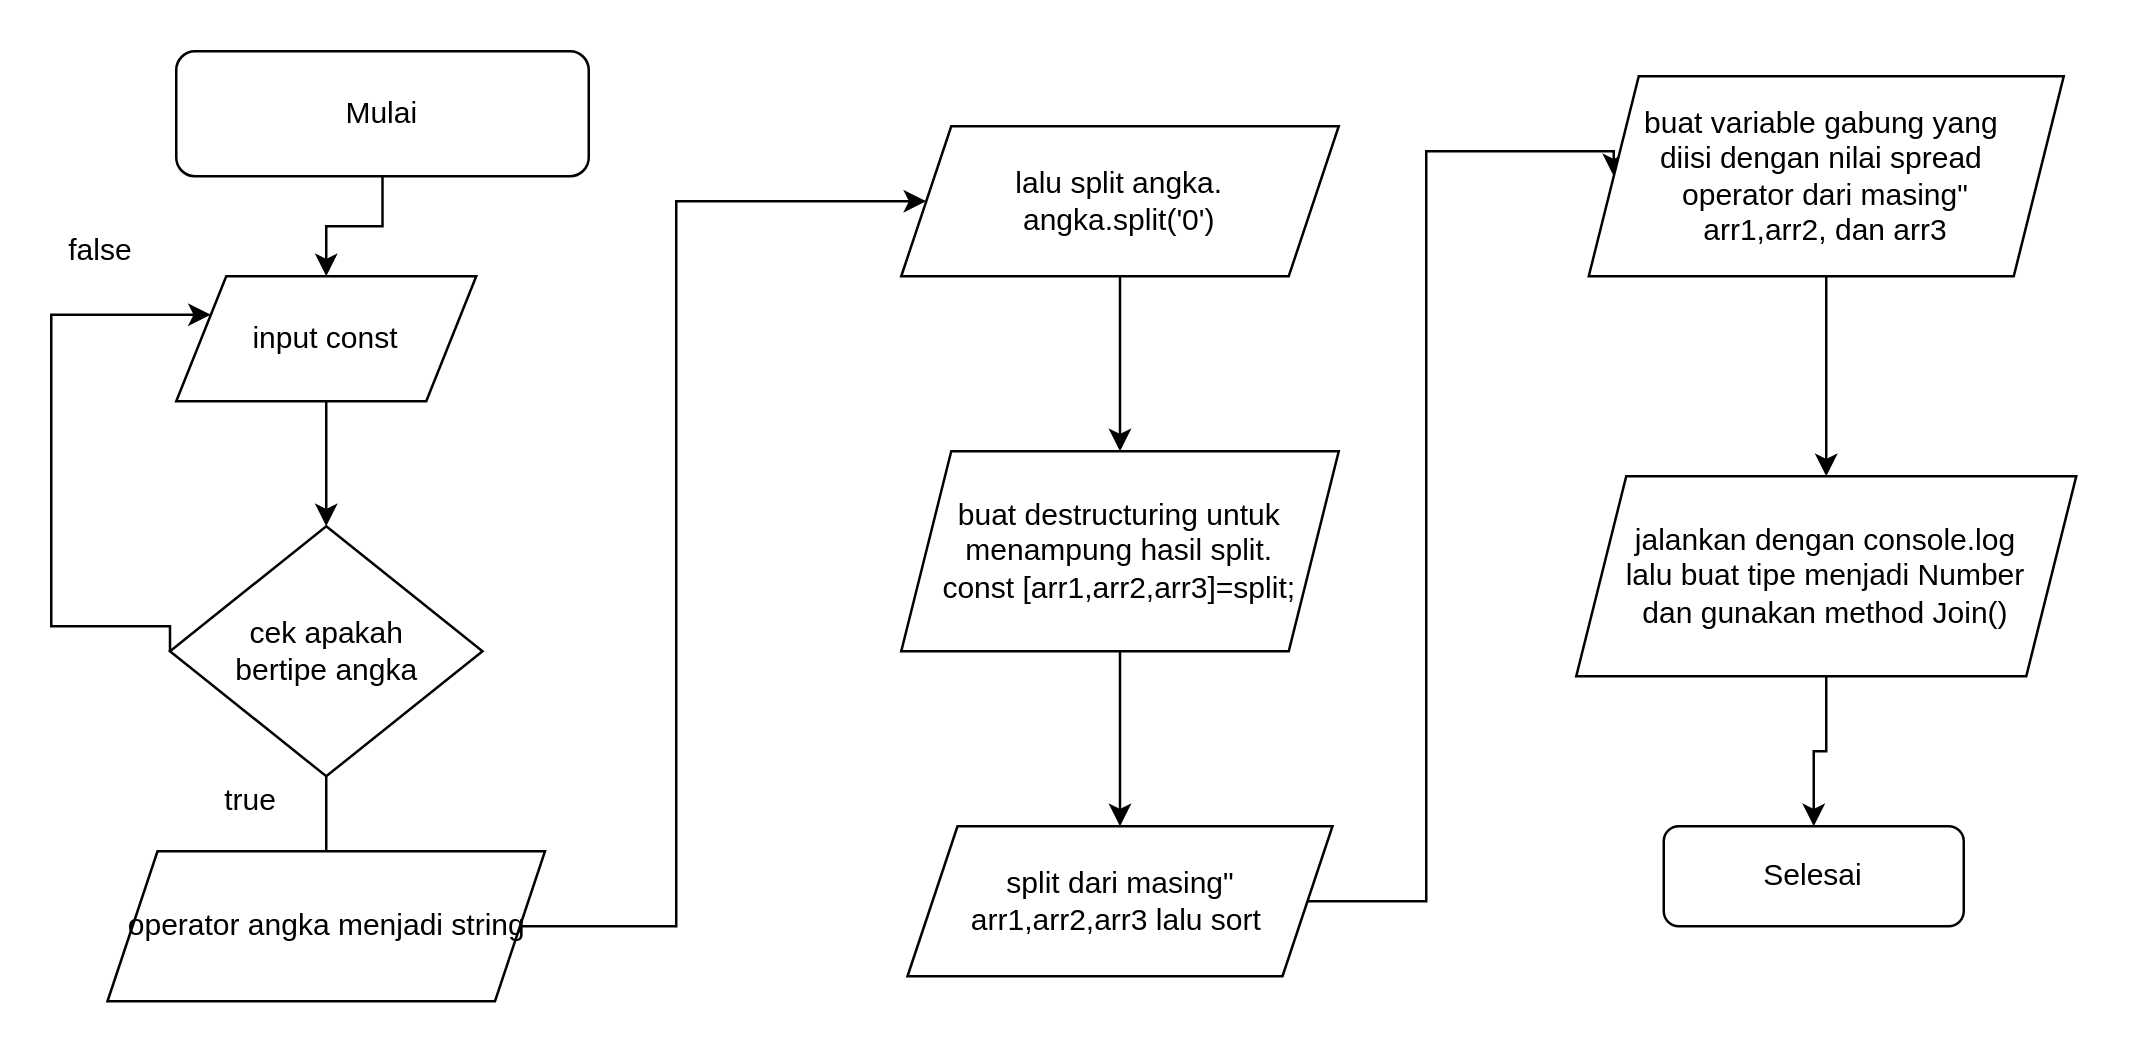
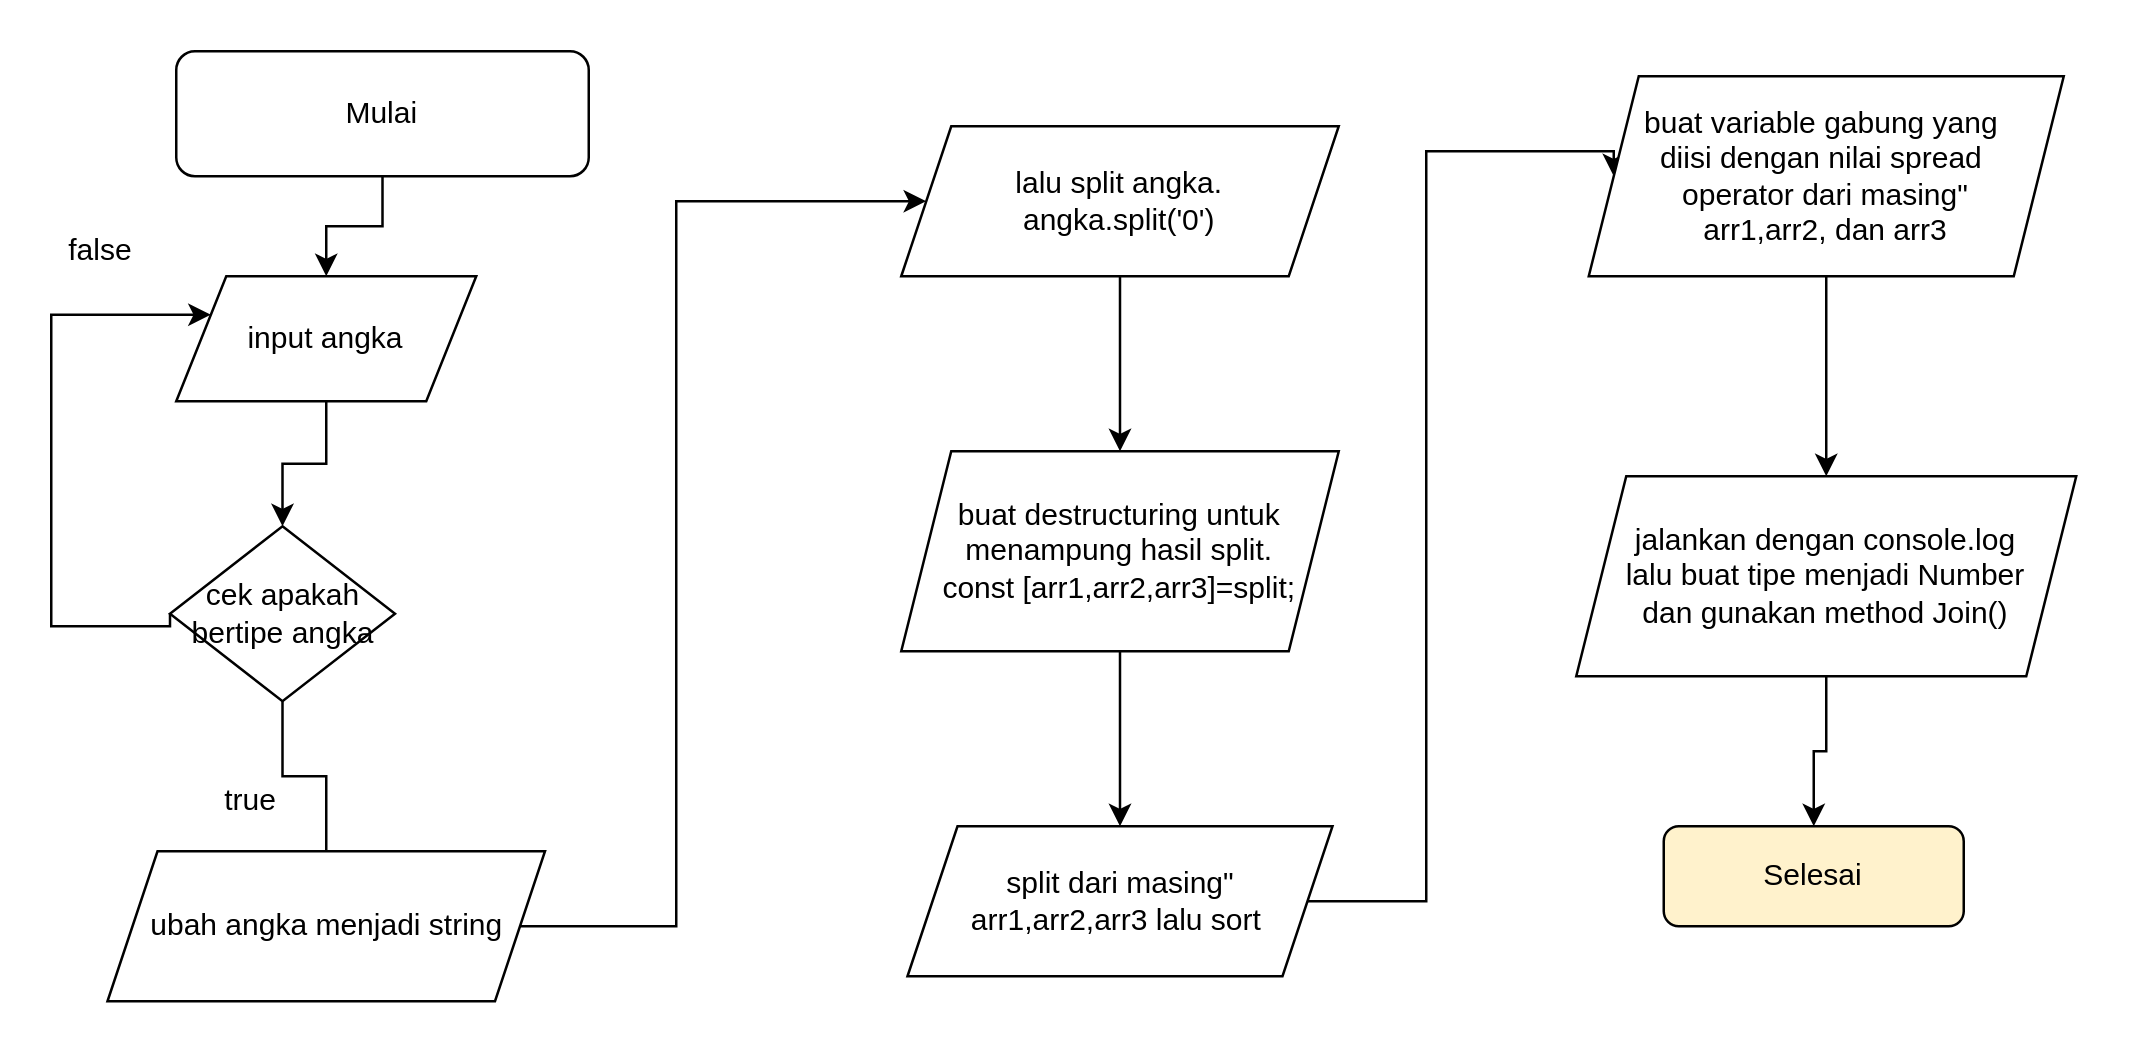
node "input const": label "input const" -> "input angka"
node "cek apakah bertipe angka": size 313x250 -> 225x175
node "Selesai": fillcolor #ffffff -> #fff2cc
node "operator angka menjadi string": label "operator angka menjadi string" -> "ubah angka menjadi string"
